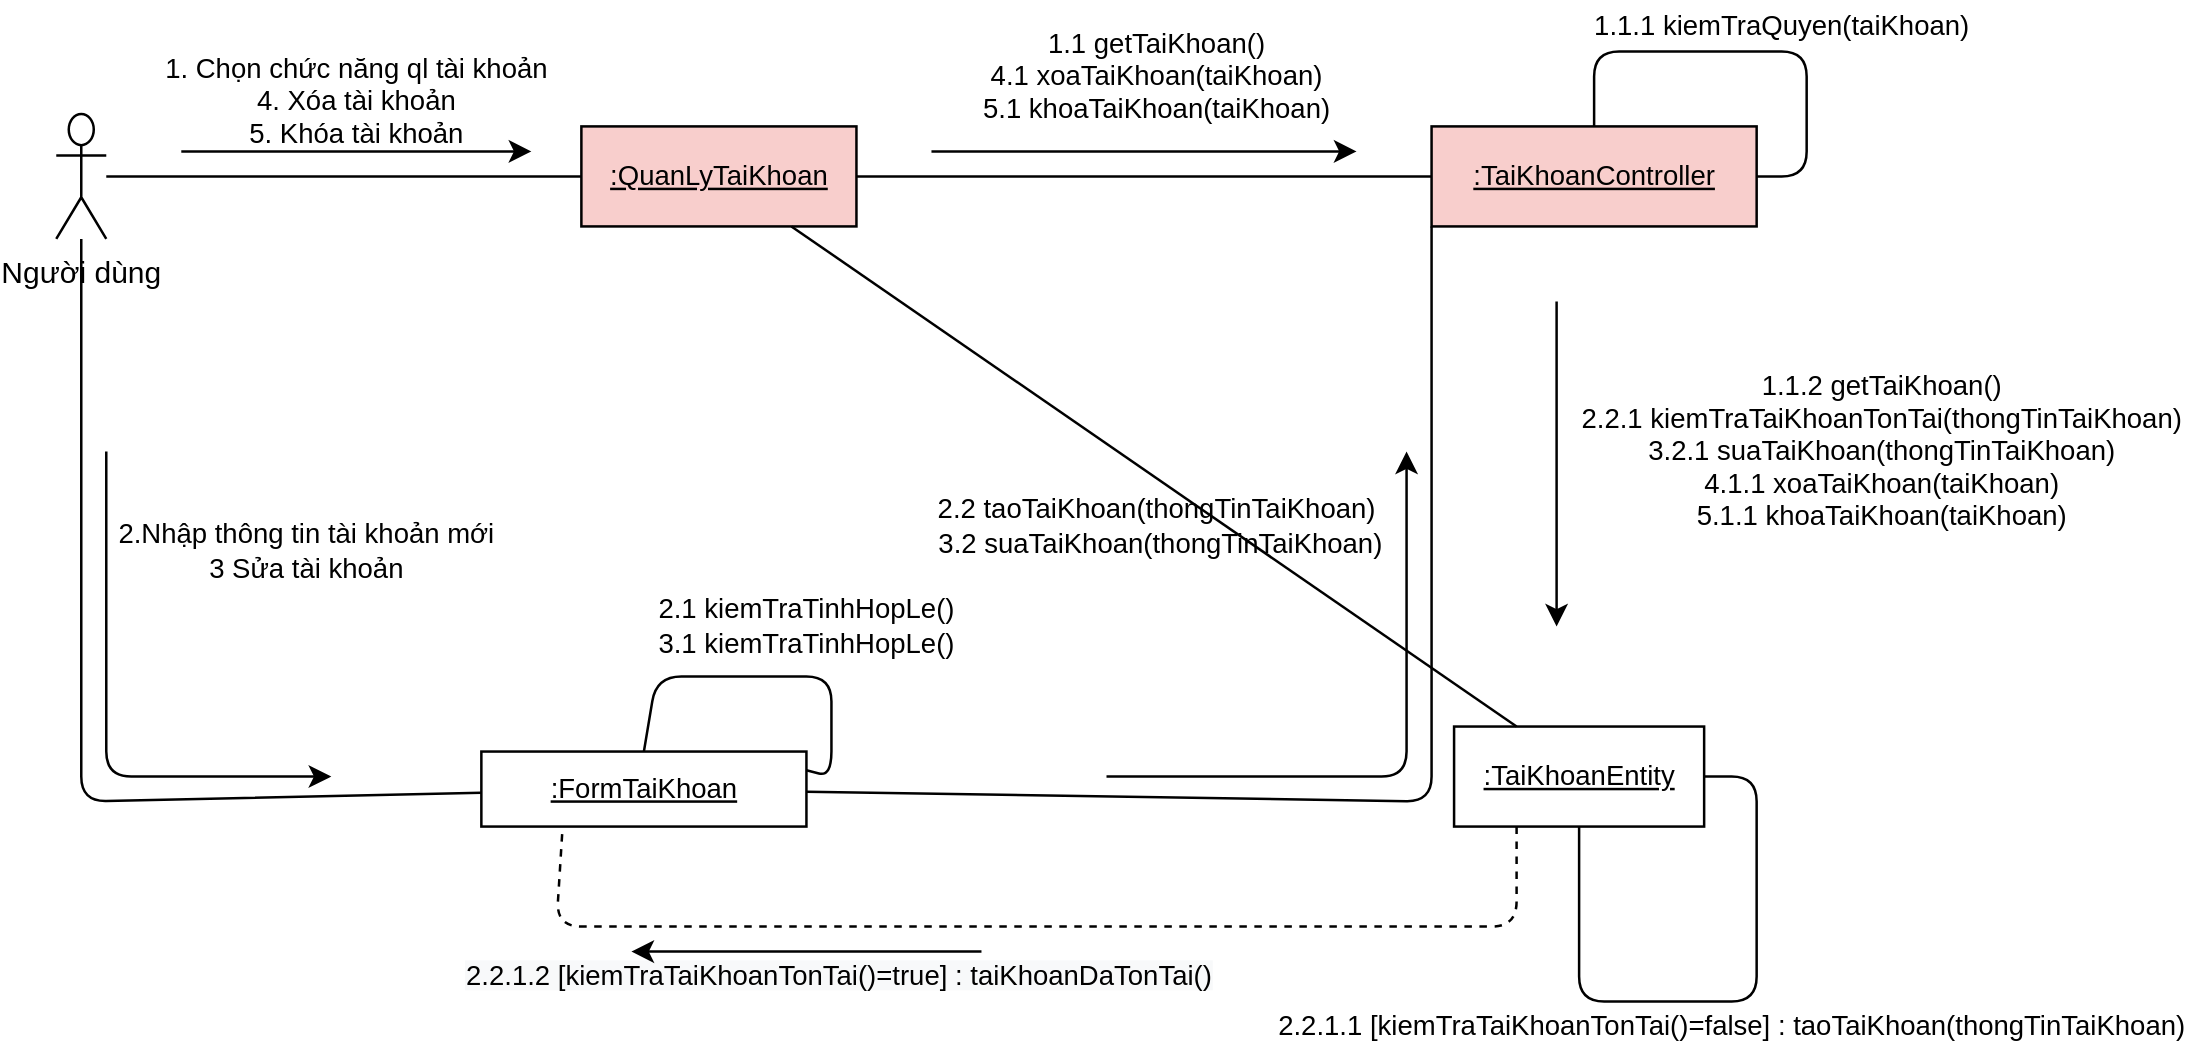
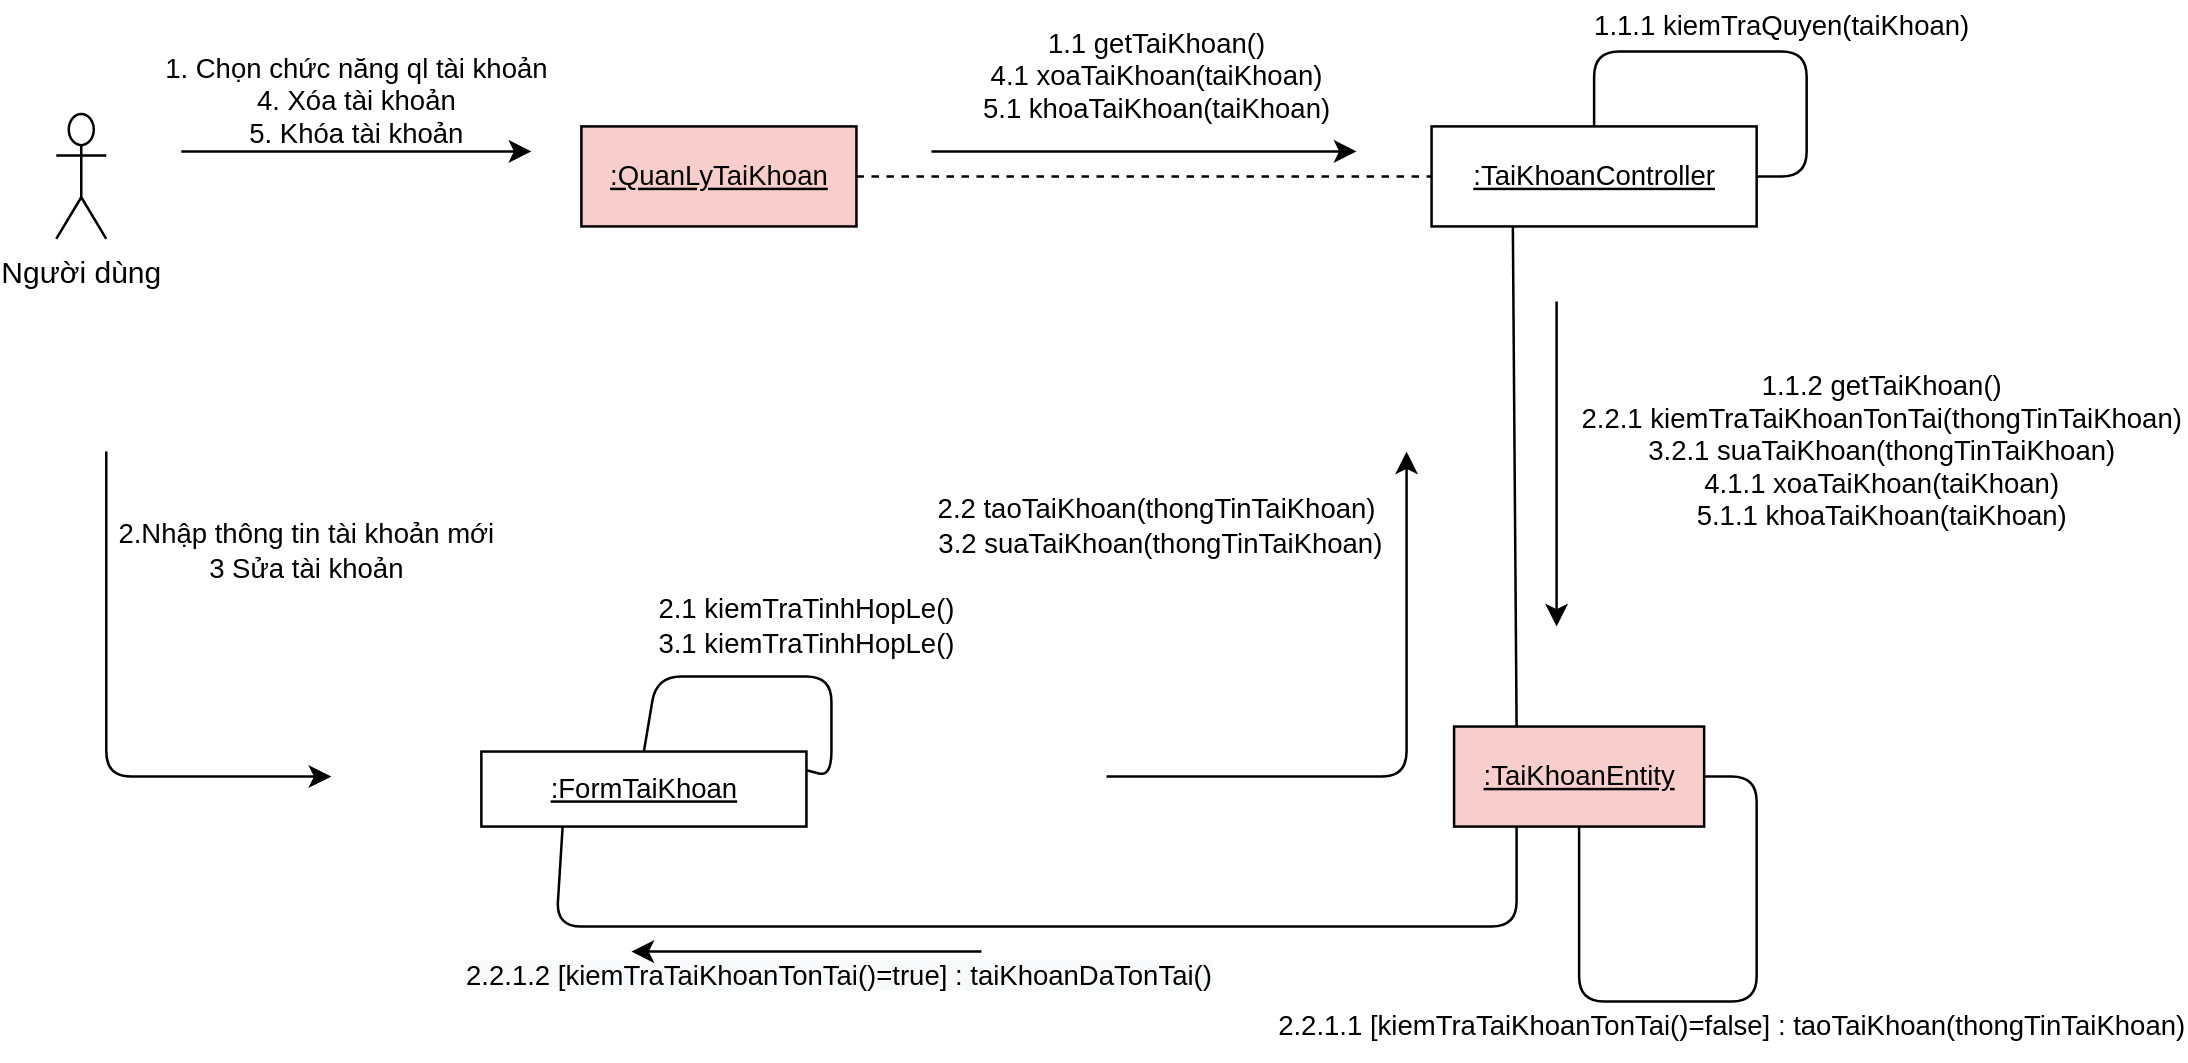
edge "Người dùng" -- ":QuanLyTaiKhoan": removed
edge ":QuanLyTaiKhoan" -- ":TaiKhoanController": style solid -> dashed
node ":TaiKhoanController": fillcolor #f8cecc -> #ffffff
edge ":QuanLyTaiKhoan" -- ":TaiKhoanEntity": now ":TaiKhoanController" -- ":TaiKhoanEntity"
edge "Người dùng" -- ":FormTaiKhoan": removed
node ":TaiKhoanEntity": fillcolor #ffffff -> #f8cecc
edge ":TaiKhoanController" -- ":FormTaiKhoan": removed
edge ":TaiKhoanEntity" -- ":FormTaiKhoan": style dashed -> solid
